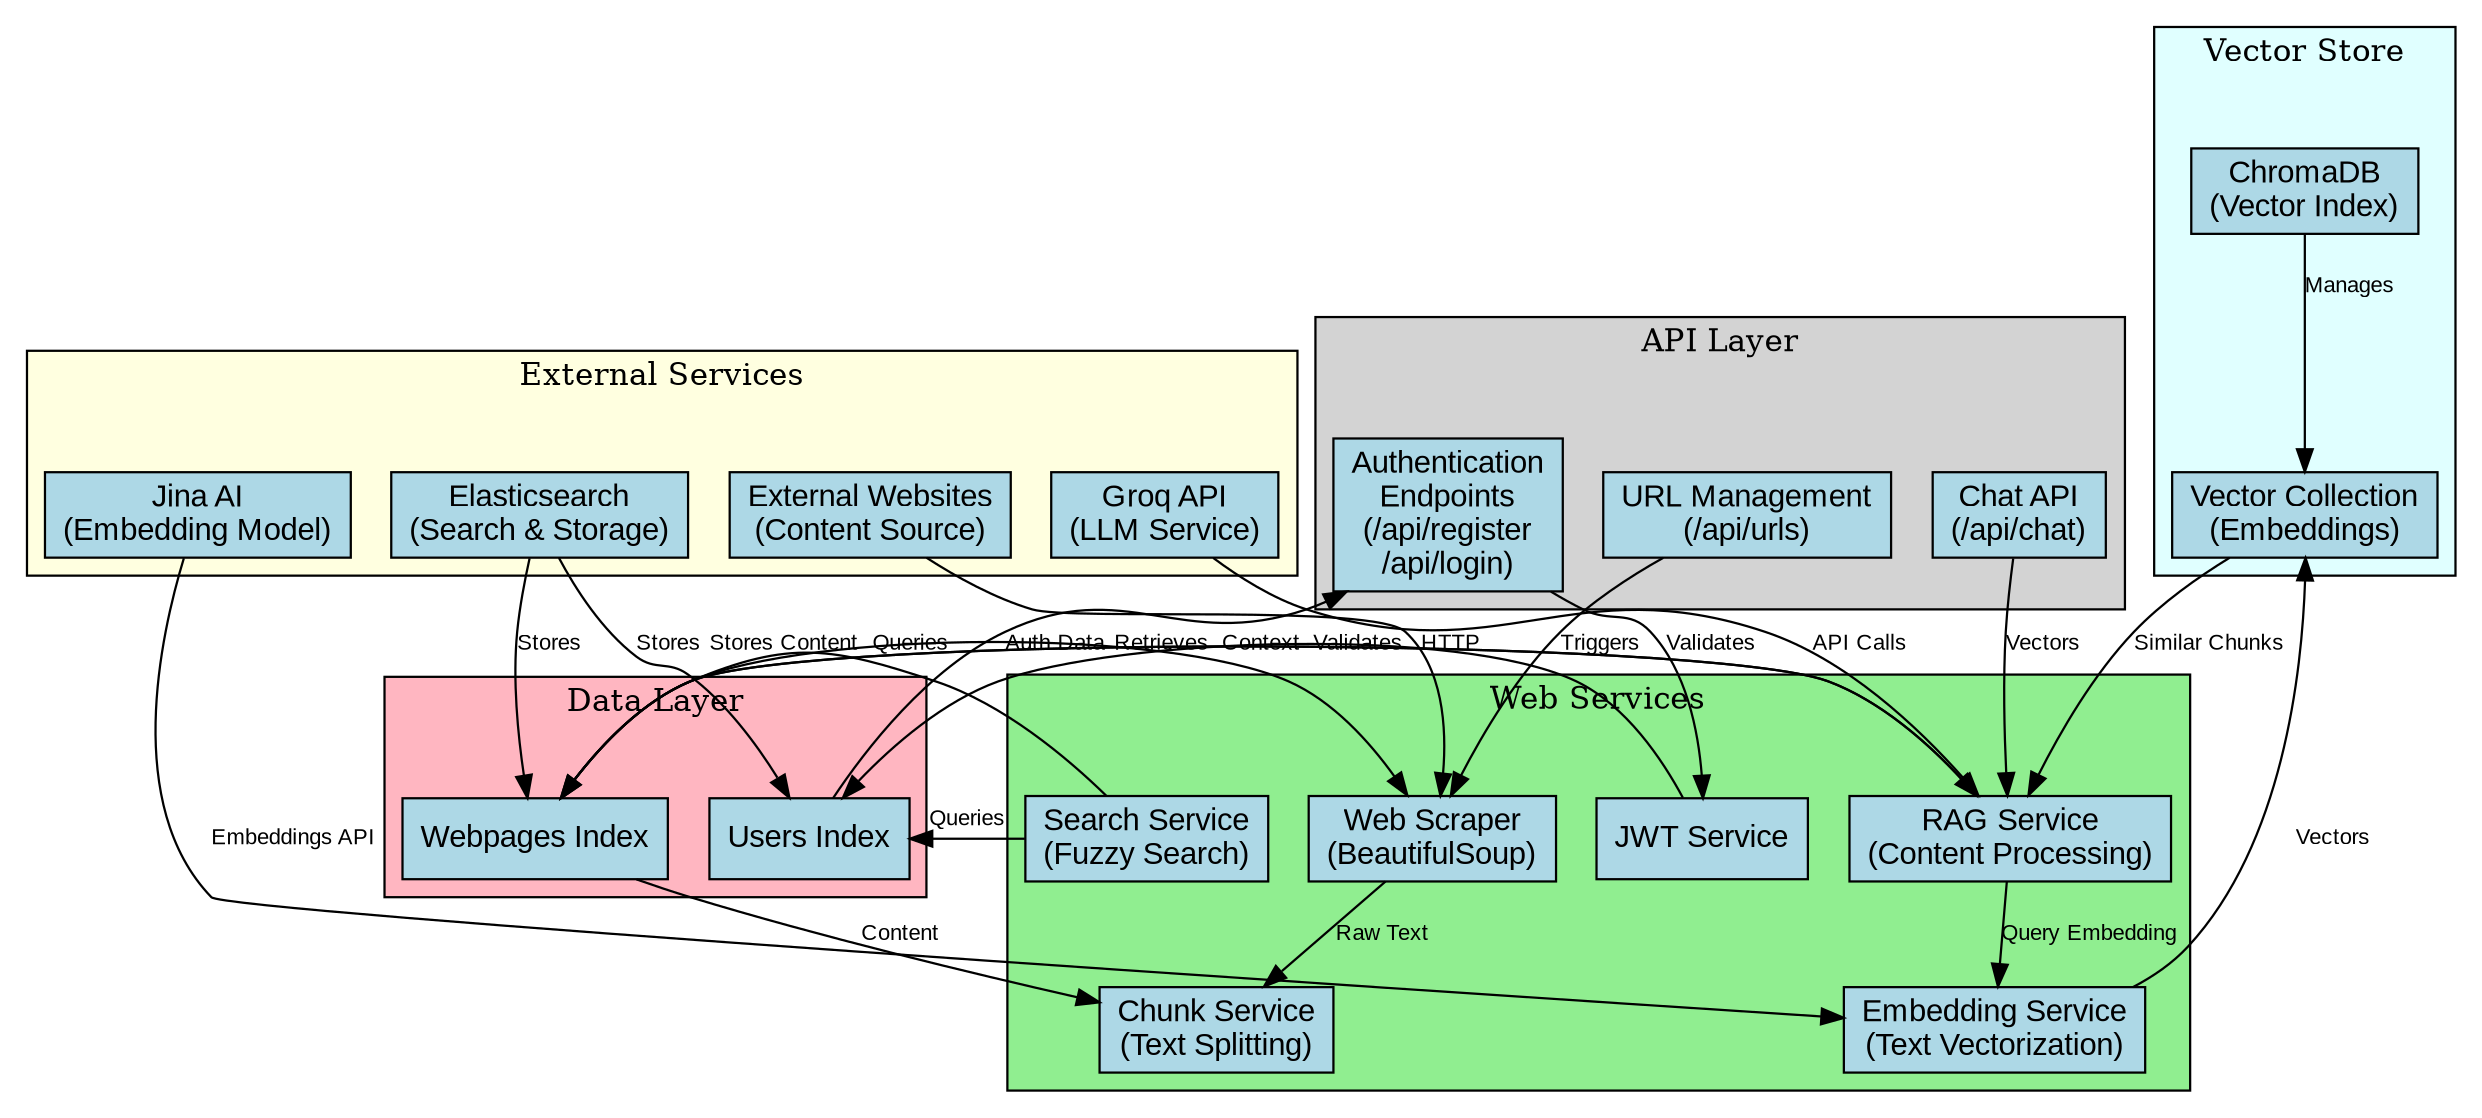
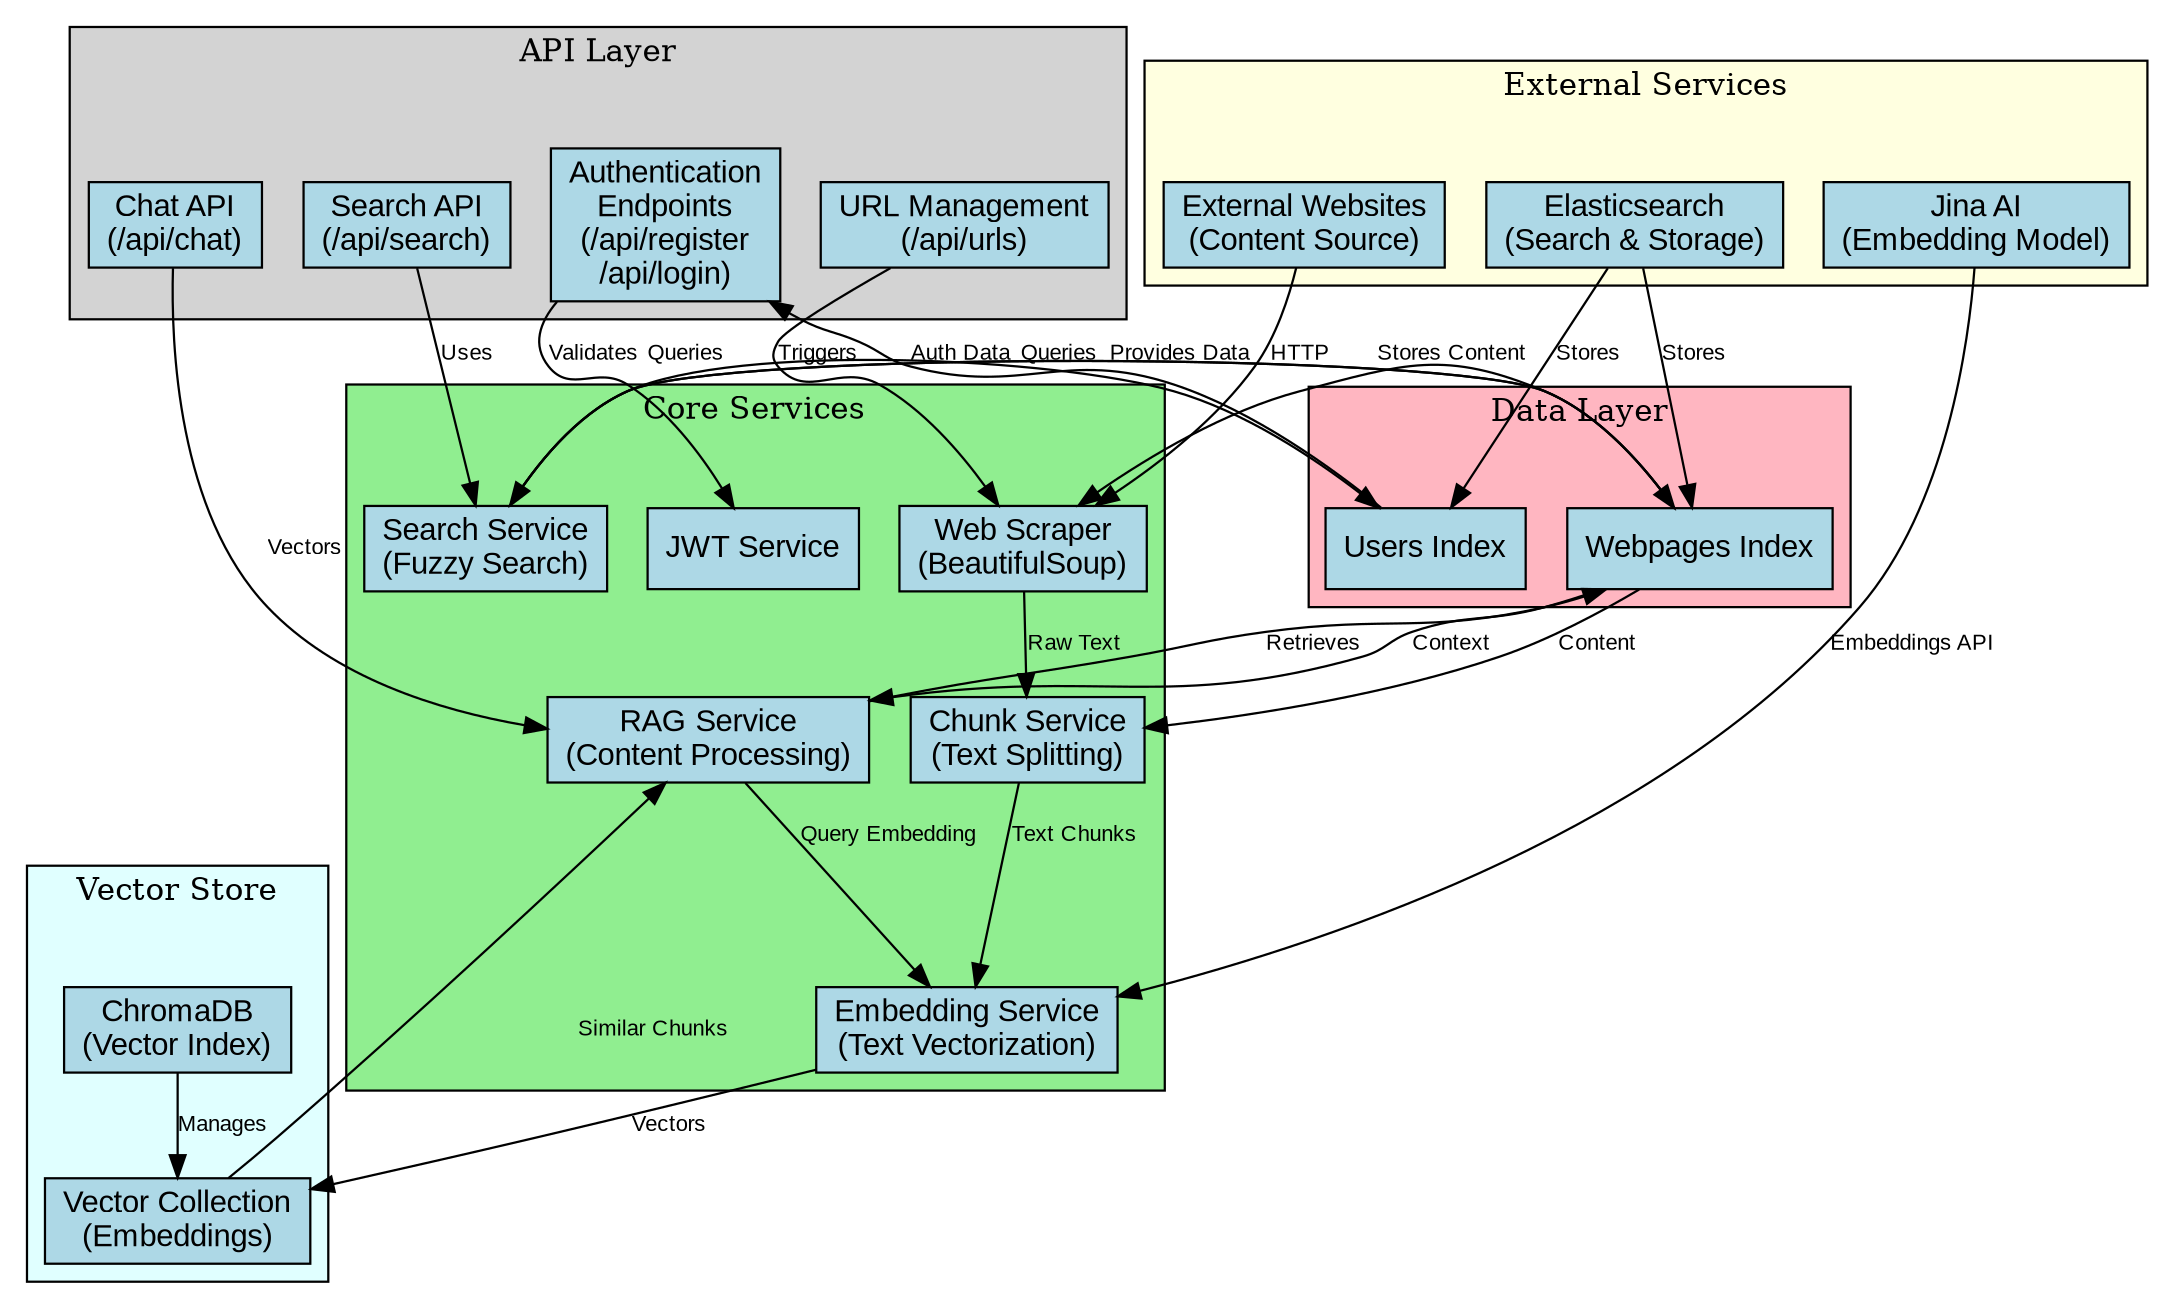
node "Search API (/api/search)": added
edge "Webpages Index" -> "Search Service (Fuzzy Search)": added, label "Provides Data"
node "Groq API (LLM Service)": removed
edge "JWT Service" -> "Users Index": removed, label "Validates"
cluster "Web Services": label "Web Services" -> "Core Services"
edge "Chunk Service (Text Splitting)" -> "Embedding Service (Text Vectorization)": added, label "Text Chunks"
